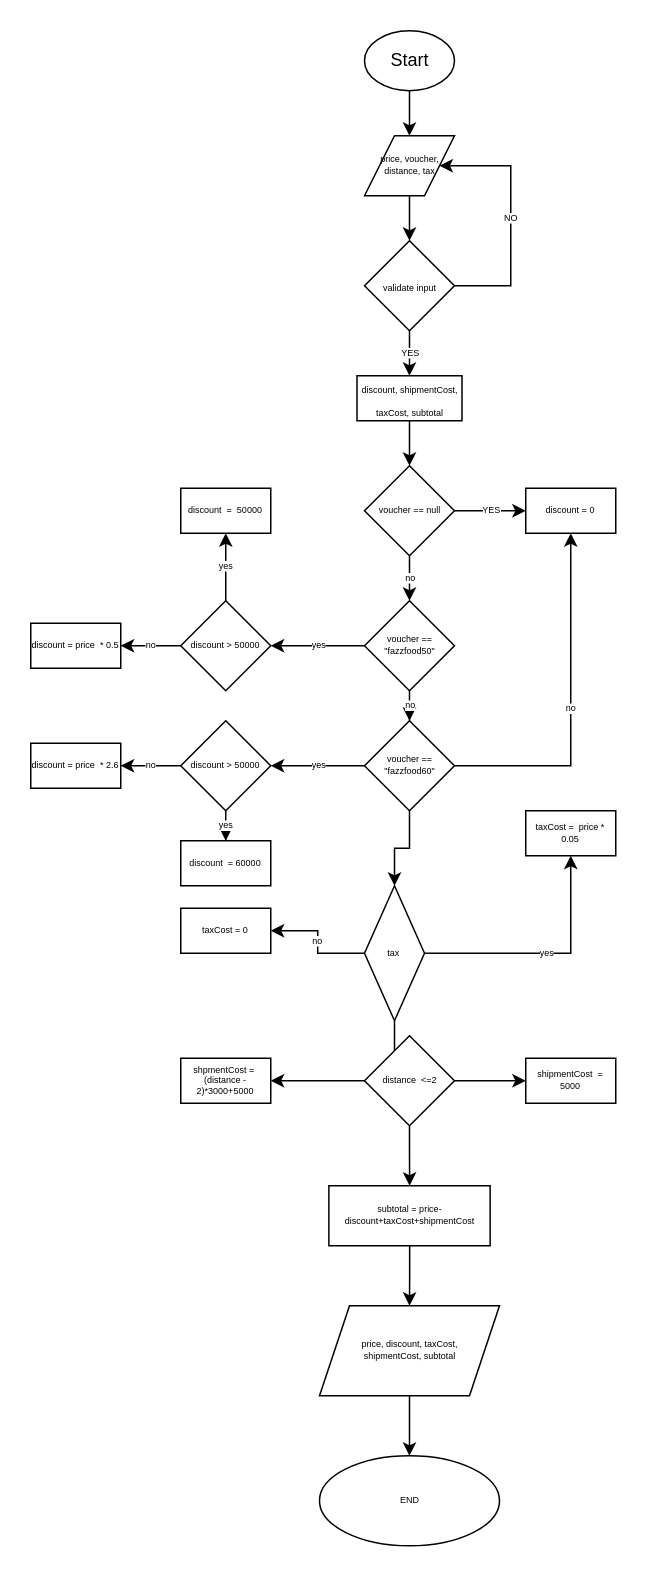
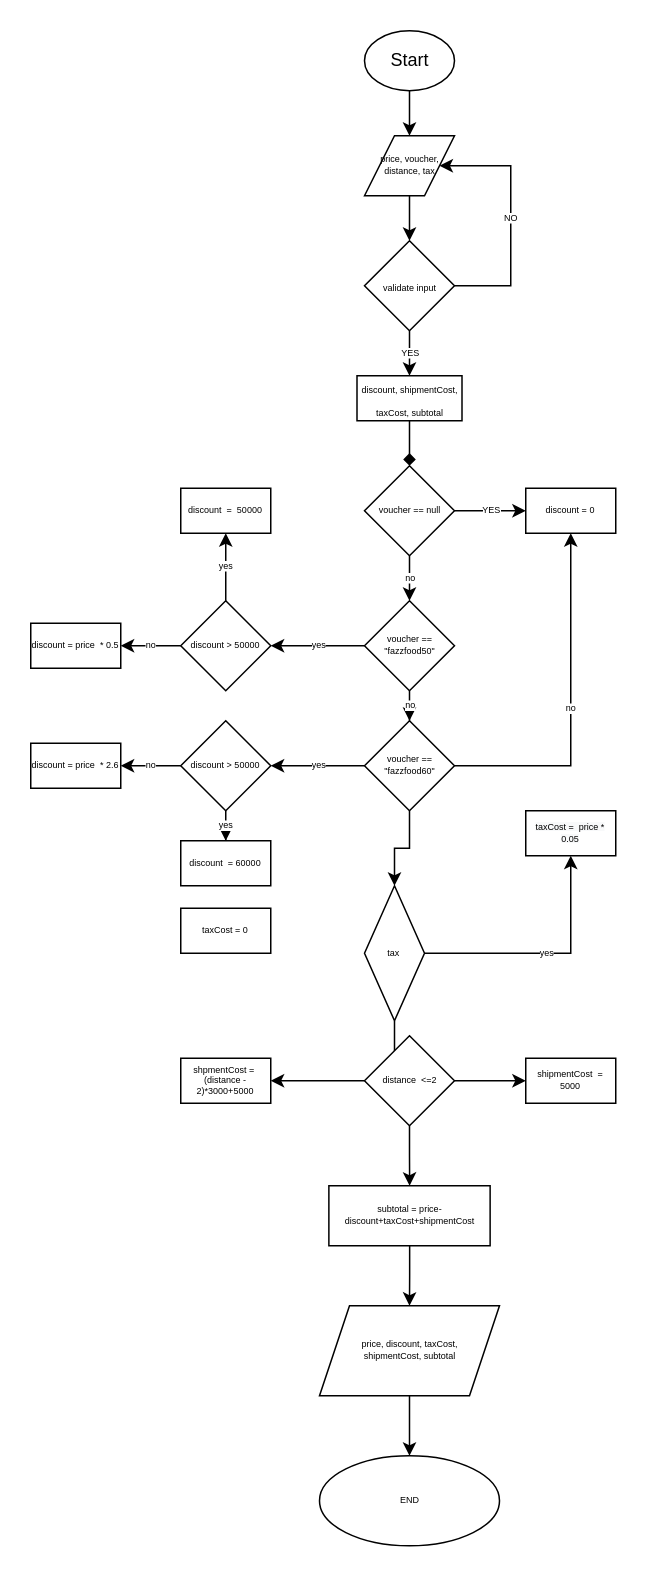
edge "discount, shipmentCost, taxCost, subtotal" -> "voucher == null": arrowhead classic -> diamond
edge "tax" -> "taxCost = 0": removed, label "no"
